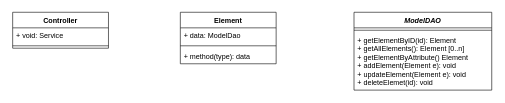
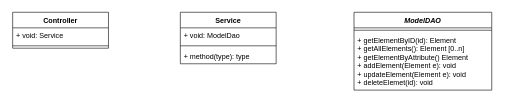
node "Element": label "Element" -> "Service"
node "+ data: ModelDao": label "+ data: ModelDao" -> "+ void: ModelDao"
node "+ method(type): data": label "+ method(type): data" -> "+ method(type): type"
